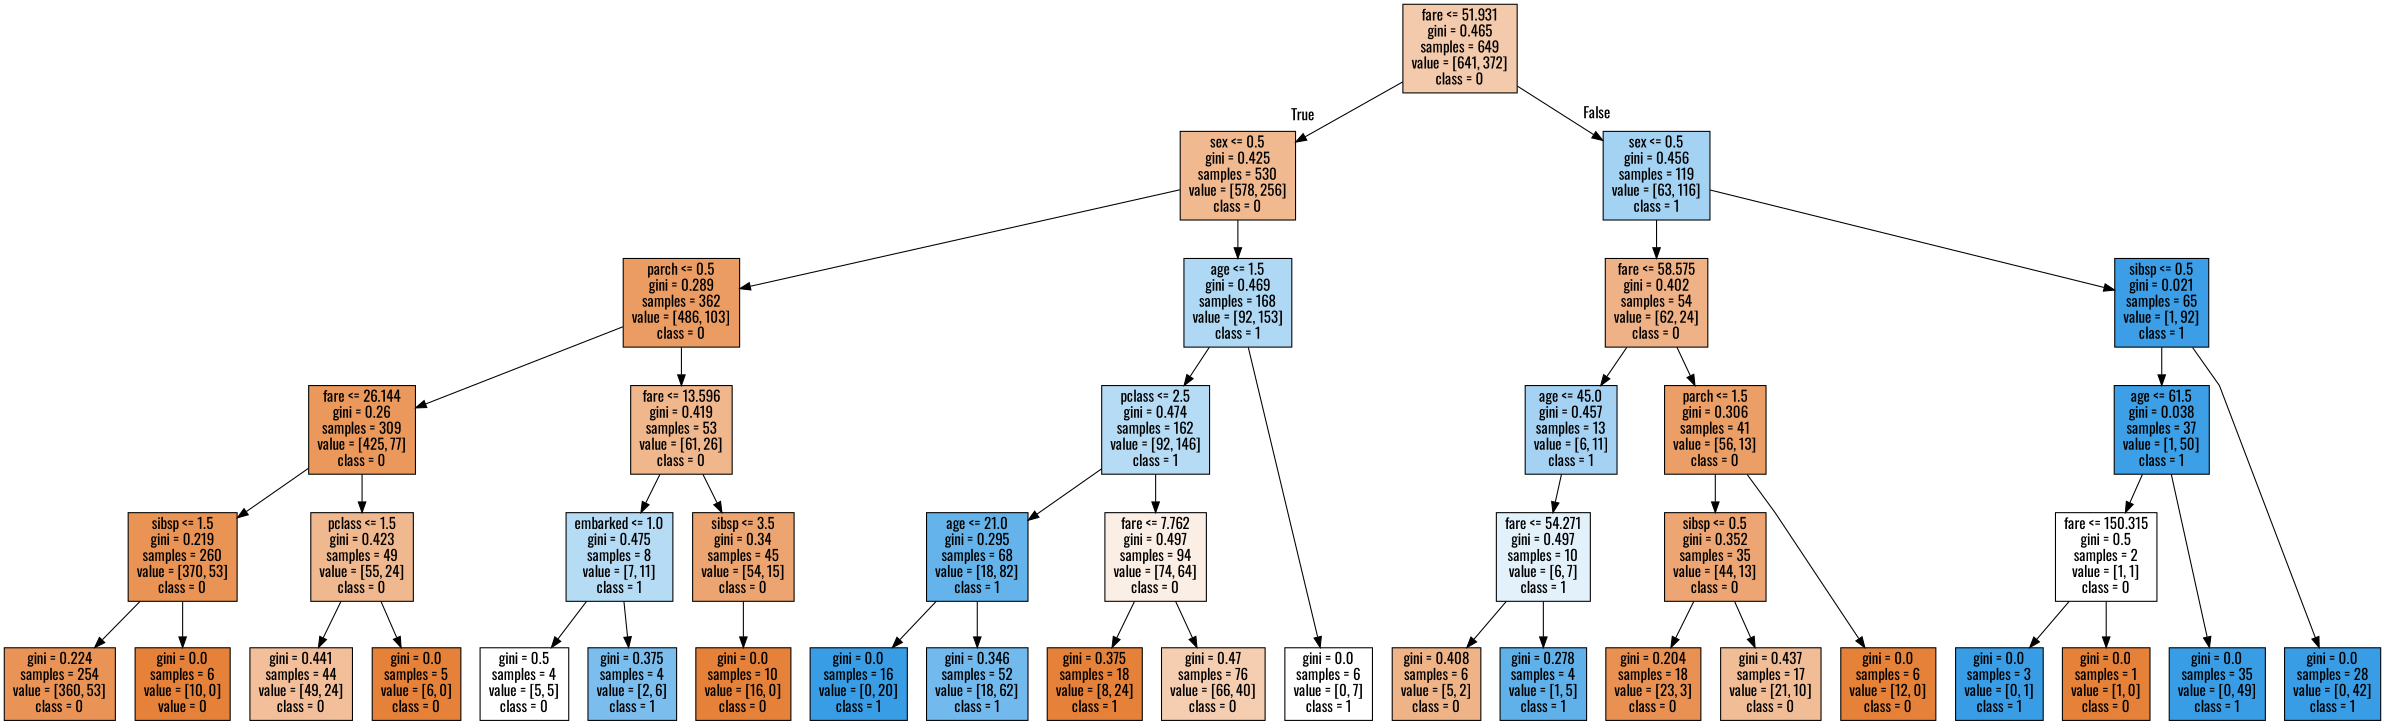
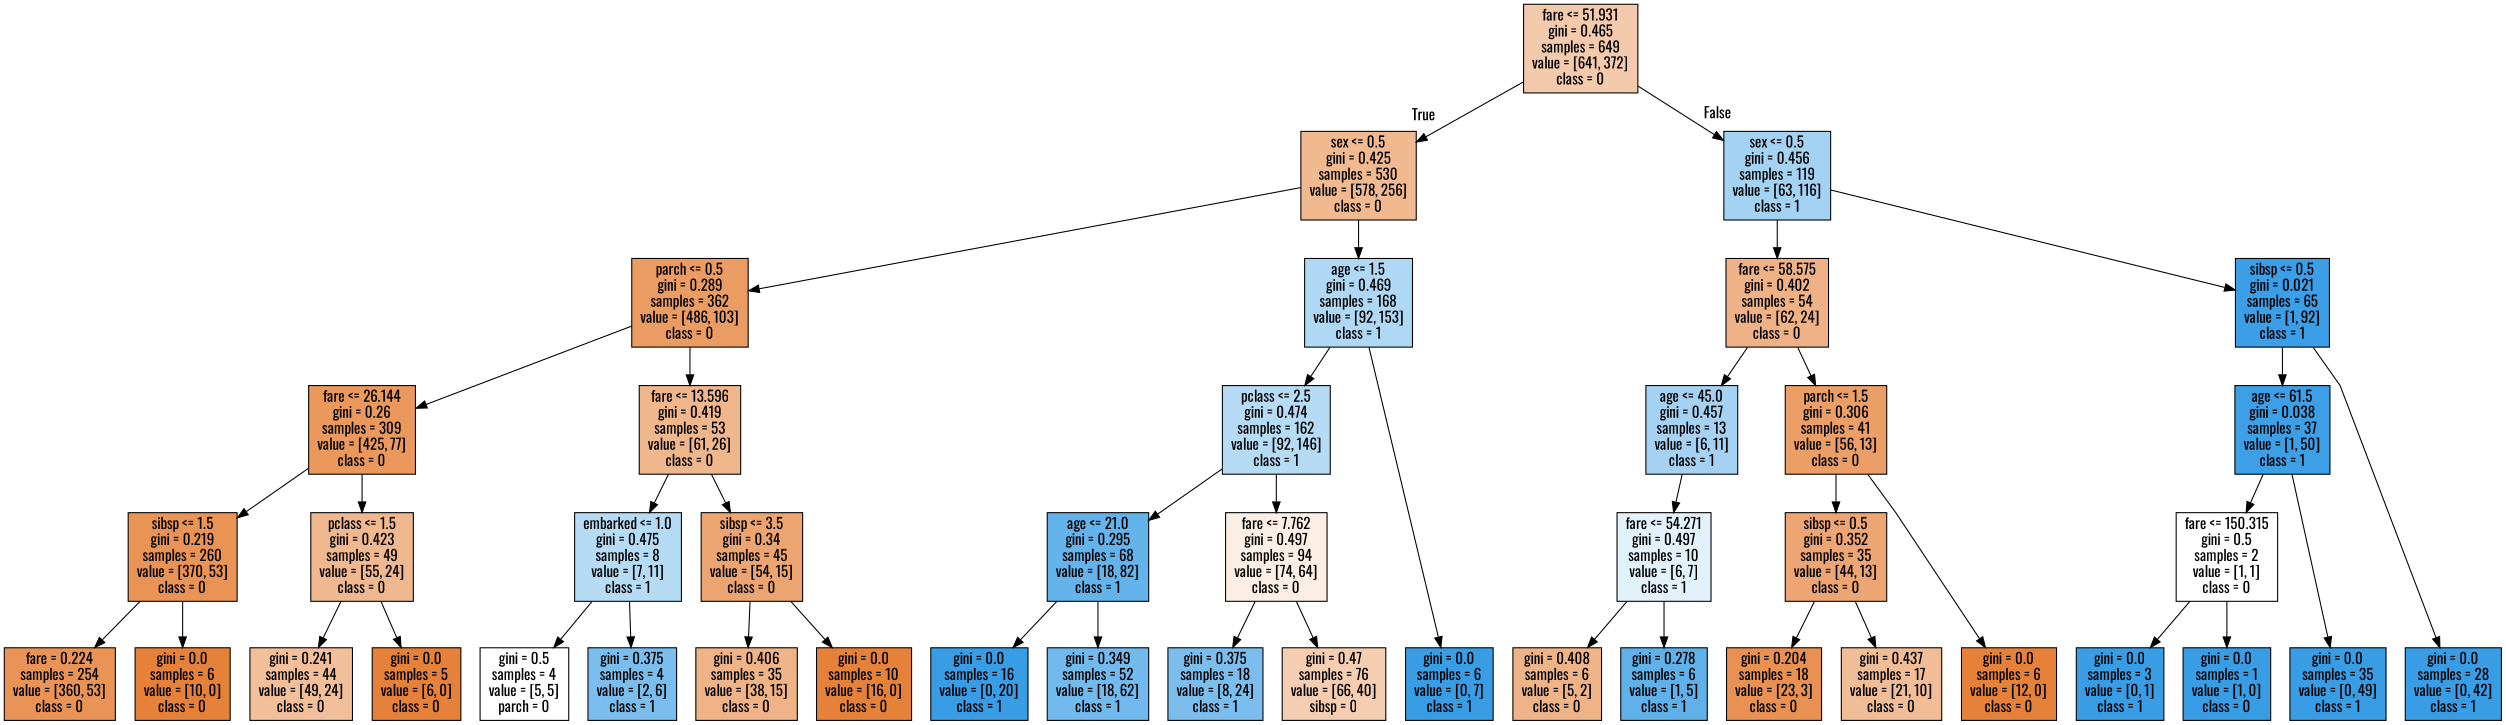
node "gini = 0.224 samples = 254 value = [360, 53] class = 0": label "gini = 0.224 samples = 254 value = [360, 53] class = 0" -> "fare = 0.224 samples = 254 value = [360, 53] class = 0"
node "gini = 0.0 samples = 6 value = [10, 0] value = 0": label "gini = 0.0 samples = 6 value = [10, 0] value = 0" -> "gini = 0.0 samples = 6 value = [10, 0] class = 0"
node "gini = 0.441 samples = 44 value = [49, 24] class = 0": label "gini = 0.441 samples = 44 value = [49, 24] class = 0" -> "gini = 0.241 samples = 44 value = [49, 24] class = 0"
node "gini = 0.5 samples = 4 value = [5, 5] class = 0": label "gini = 0.5 samples = 4 value = [5, 5] class = 0" -> "gini = 0.5 samples = 4 value = [5, 5] parch = 0"
node "gini = 0.406 samples = 35 value = [38, 15] class = 0": added
node "gini = 0.346 samples = 52 value = [18, 62] class = 1": label "gini = 0.346 samples = 52 value = [18, 62] class = 1" -> "gini = 0.349 samples = 52 value = [18, 62] class = 1"
node "gini = 0.375 samples = 18 value = [8, 24] class = 1": fillcolor #e58139ff -> #399de5aa
node "gini = 0.47 samples = 76 value = [66, 40] class = 0": label "gini = 0.47 samples = 76 value = [66, 40] class = 0" -> "gini = 0.47 samples = 76 value = [66, 40] sibsp = 0"
node "gini = 0.0 samples = 6 value = [0, 7] class = 1": fillcolor #e5813900 -> #399de5ff
node "gini = 0.278 samples = 4 value = [1, 5] class = 1": label "gini = 0.278 samples = 4 value = [1, 5] class = 1" -> "gini = 0.278 samples = 6 value = [1, 5] class = 1"
node "gini = 0.0 samples = 1 value = [1, 0] class = 0": fillcolor #e58139ff -> #399de5ff
